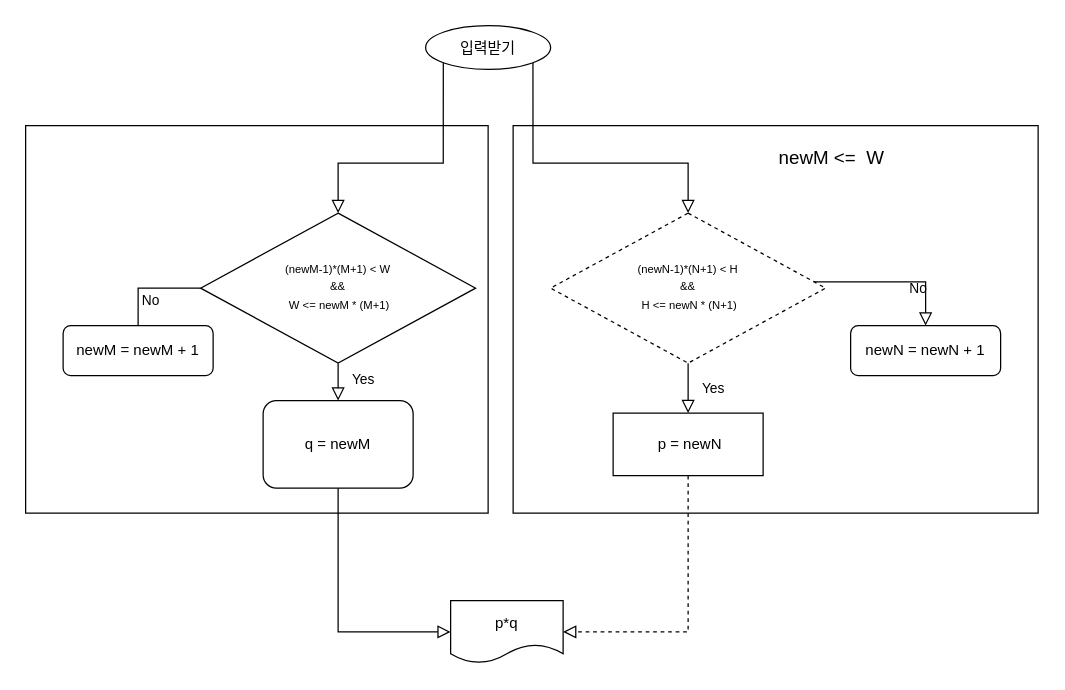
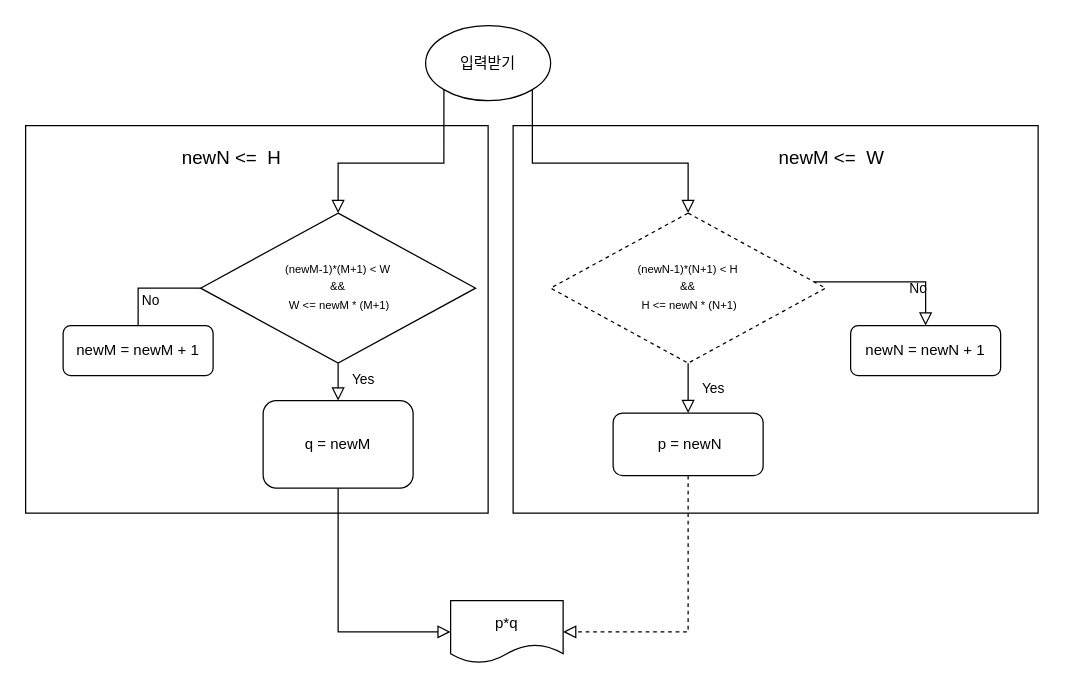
node "입력받기": size 125x44 -> 125x75
node "newN <= H": added
node "p = newN": shape rectangle -> rounded rectangle
